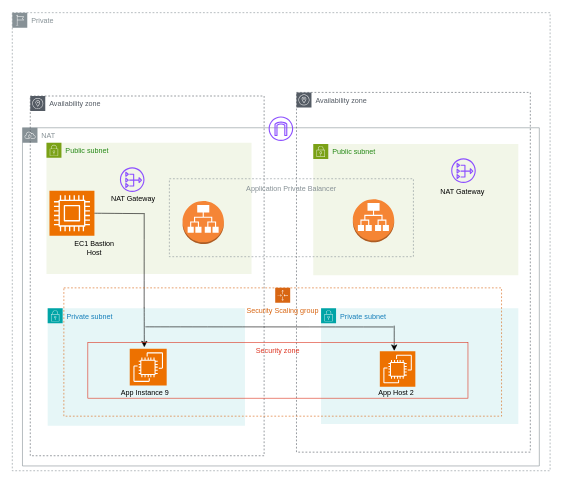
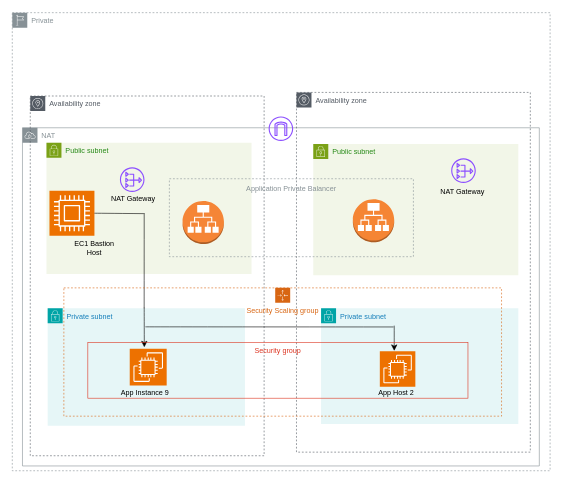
node "Security zone": label "Security zone" -> "Security group"
